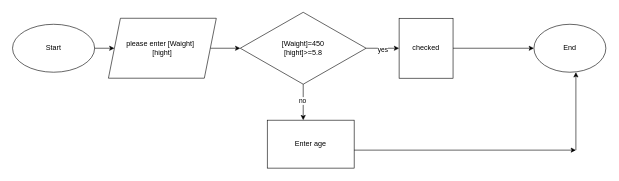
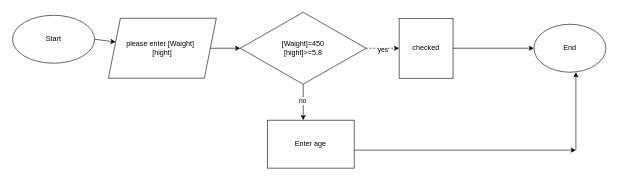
node "Start": moved (53, 48) -> (53, 39)
edge "[Waight]=450 [hight]>=5.8" -> "checked": style solid -> dashed
